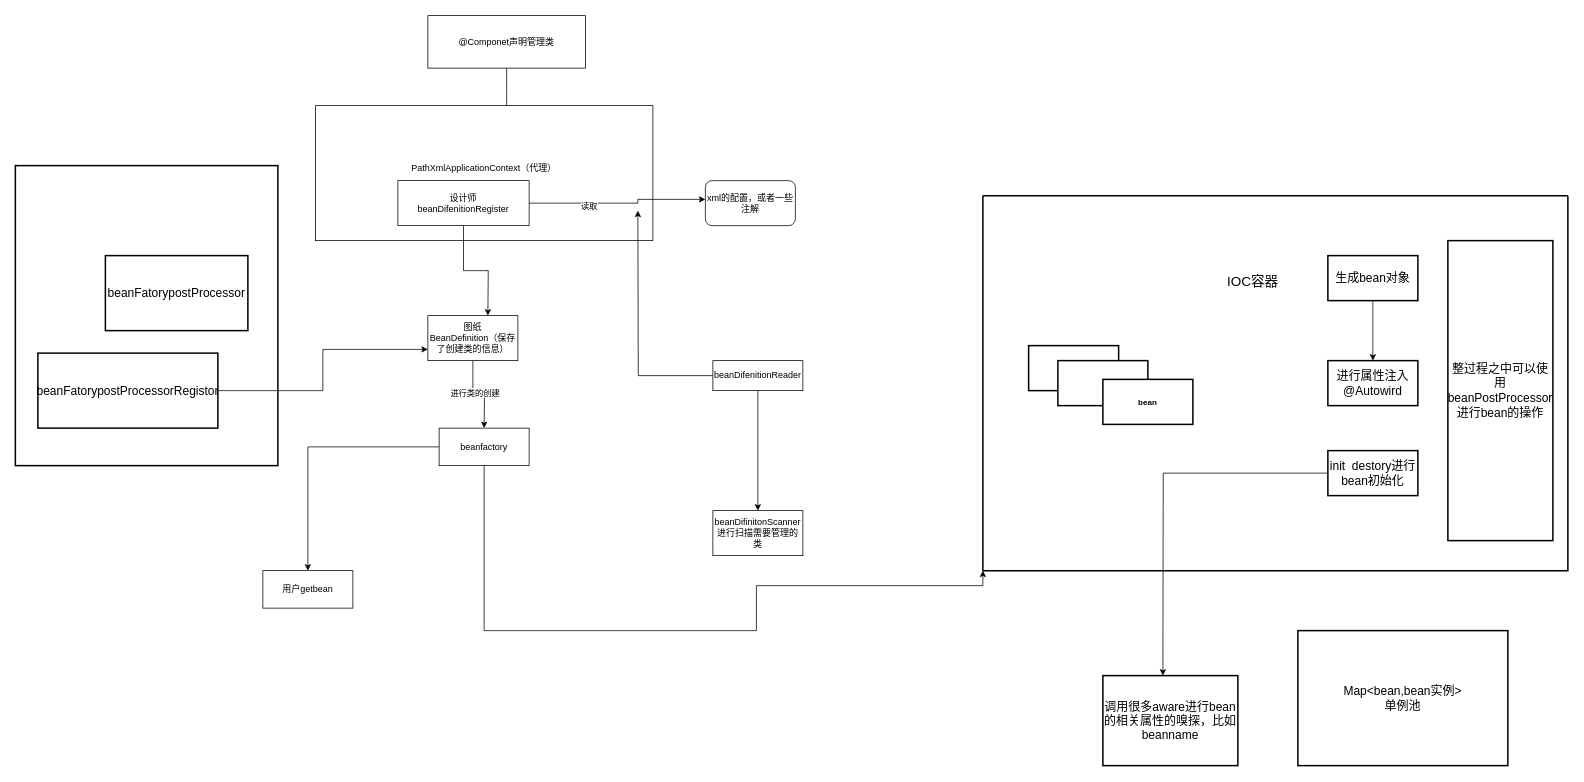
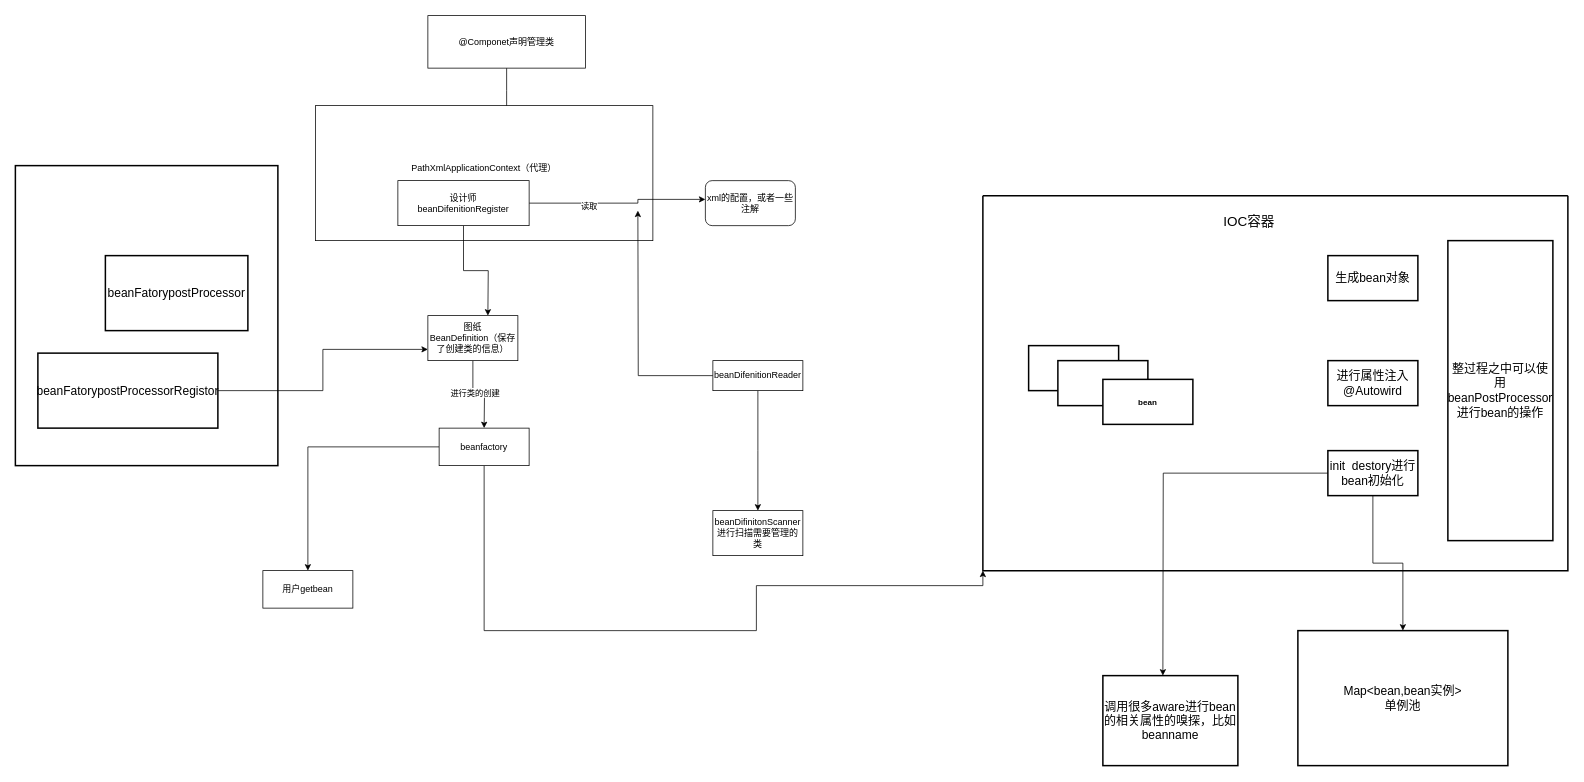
node "IOC容器": moved (1253, 282) -> (1249, 222)
edge "生成bean对象" -> "进行属性注入 @Autowird": removed
edge "init destory进行bean初始化" -> "Map<bean,bean实例> 单例池": added
